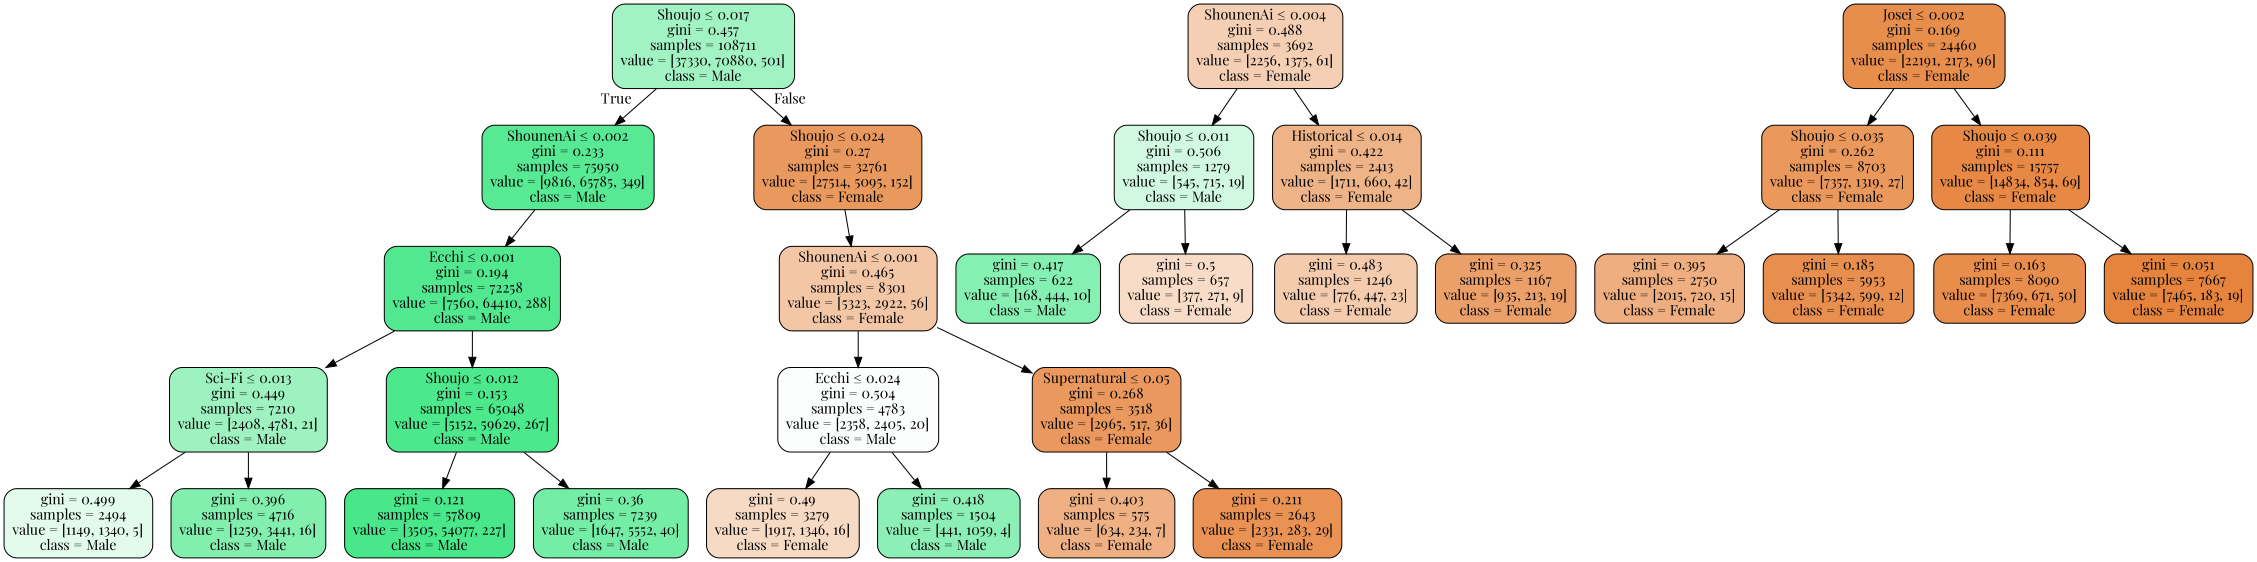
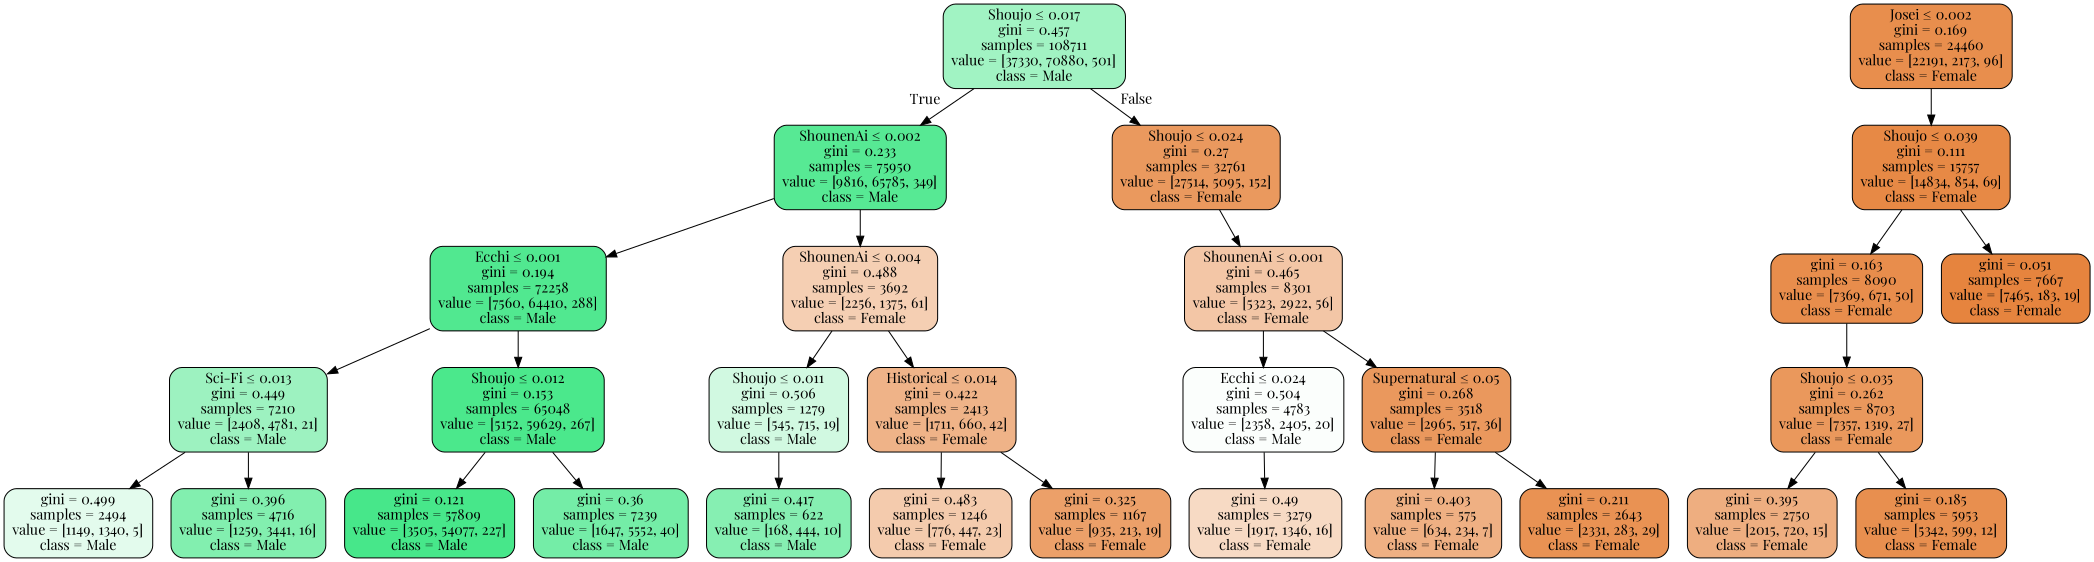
edge "Josei ≤ 0.002" -> "Shoujo ≤ 0.035": now "gini = 0.163" -> "Shoujo ≤ 0.035"
edge "ShounenAi ≤ 0.002" -> "ShounenAi ≤ 0.004": added
node "gini = 0.5": removed
node "gini = 0.418": removed
